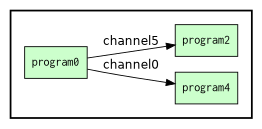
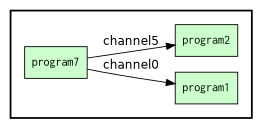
node "program0": label "program0" -> "program7"
node "program4": label "program4" -> "program1"
